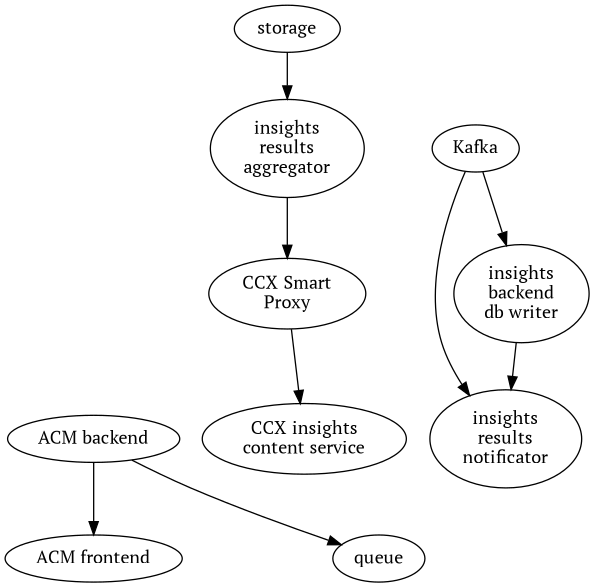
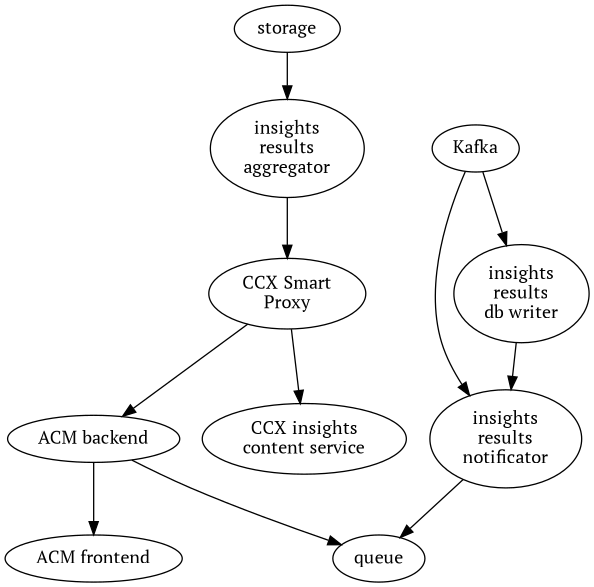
node "insights backend db writer": label "insights backend db writer" -> "insights results db writer"
edge "CCX Smart Proxy" -> "ACM backend": added
edge "insights results notificator" -> "queue": added
